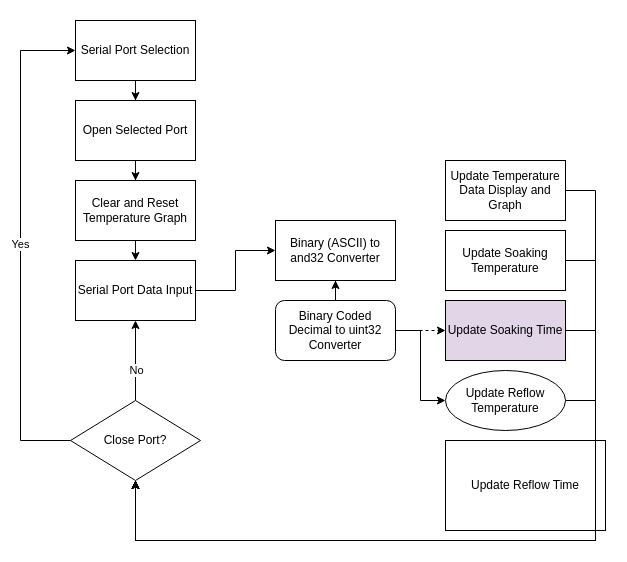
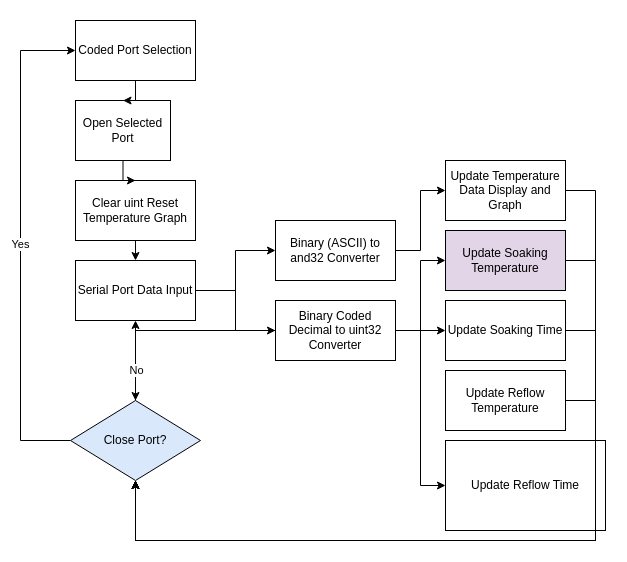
node "Serial Port Selection": label "Serial Port Selection" -> "Coded Port Selection"
node "Open Selected Port": size 120x60 -> 95x60
node "Clear and Reset Temperature Graph": label "Clear and Reset Temperature Graph" -> "Clear uint Reset Temperature Graph"
edge "Binary (ASCII) to and32 Converter" -> "Update Temperature Data Display and Graph": added
node "Update Soaking Temperature": fillcolor #ffffff -> #e1d5e7
edge "Binary Coded Decimal to uint32 Converter" -> "Update Soaking Temperature": added
edge "Binary Coded Decimal to uint32 Converter" -> "Binary (ASCII) to and32 Converter": now "Binary Coded Decimal to uint32 Converter" -> "Update Reflow Time"
edge "Serial Port Data Input" -> "Binary Coded Decimal to uint32 Converter": added
node "Binary Coded Decimal to uint32 Converter": shape rounded rectangle -> rectangle
edge "Binary Coded Decimal to uint32 Converter" -> "Update Soaking Time": style dashed -> solid
node "Update Soaking Time": fillcolor #e1d5e7 -> #ffffff
edge "Binary Coded Decimal to uint32 Converter" -> "Update Reflow Temperature": now "Binary Coded Decimal to uint32 Converter" -> "Close Port?"
node "Update Reflow Temperature": shape ellipse -> rectangle
node "Close Port?": fillcolor #ffffff -> #dae8fc
